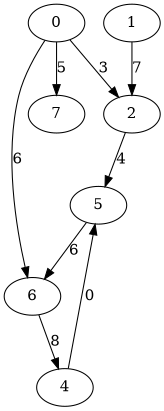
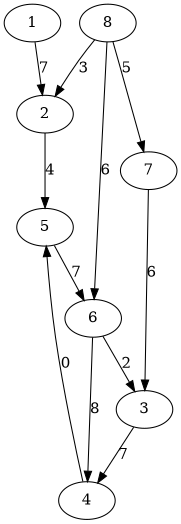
node "0": label "0" -> "8"
edge "5" -> "6": label "6" -> "7"
node "3": added
